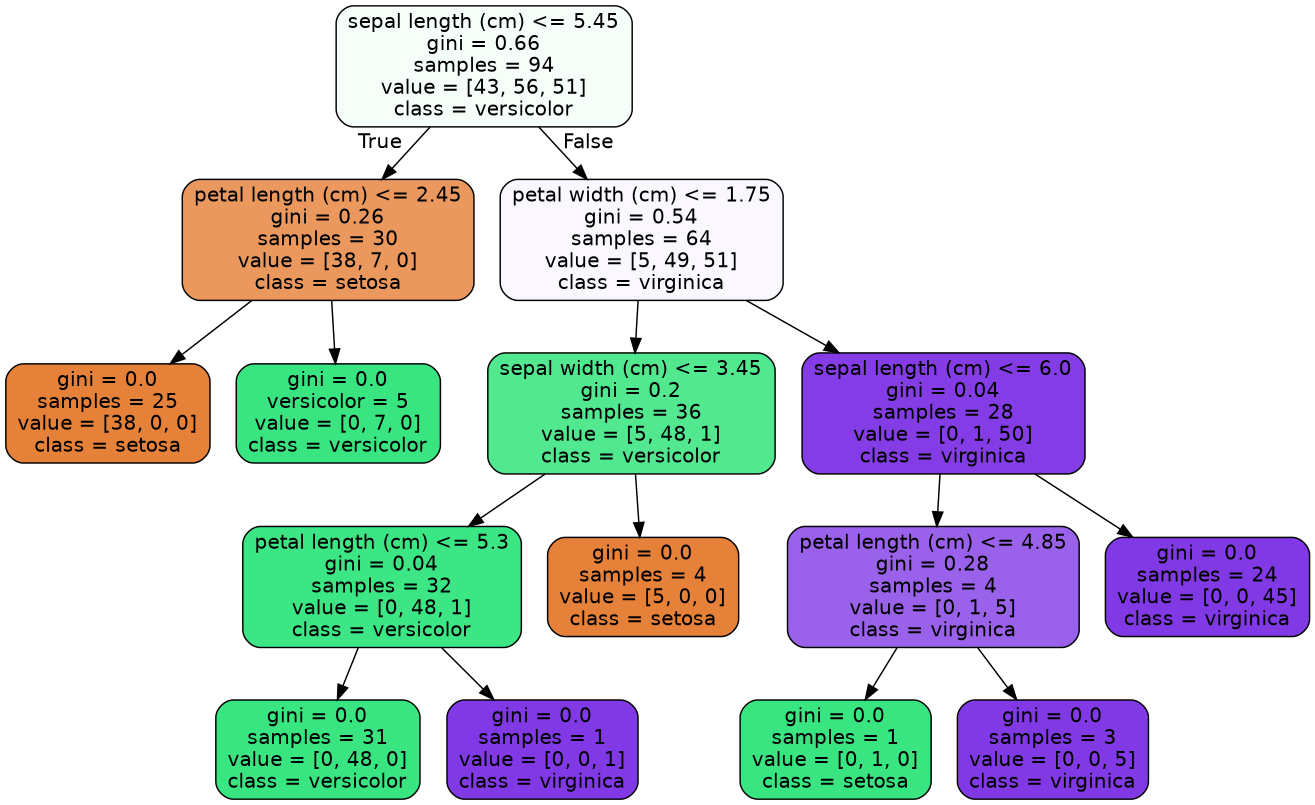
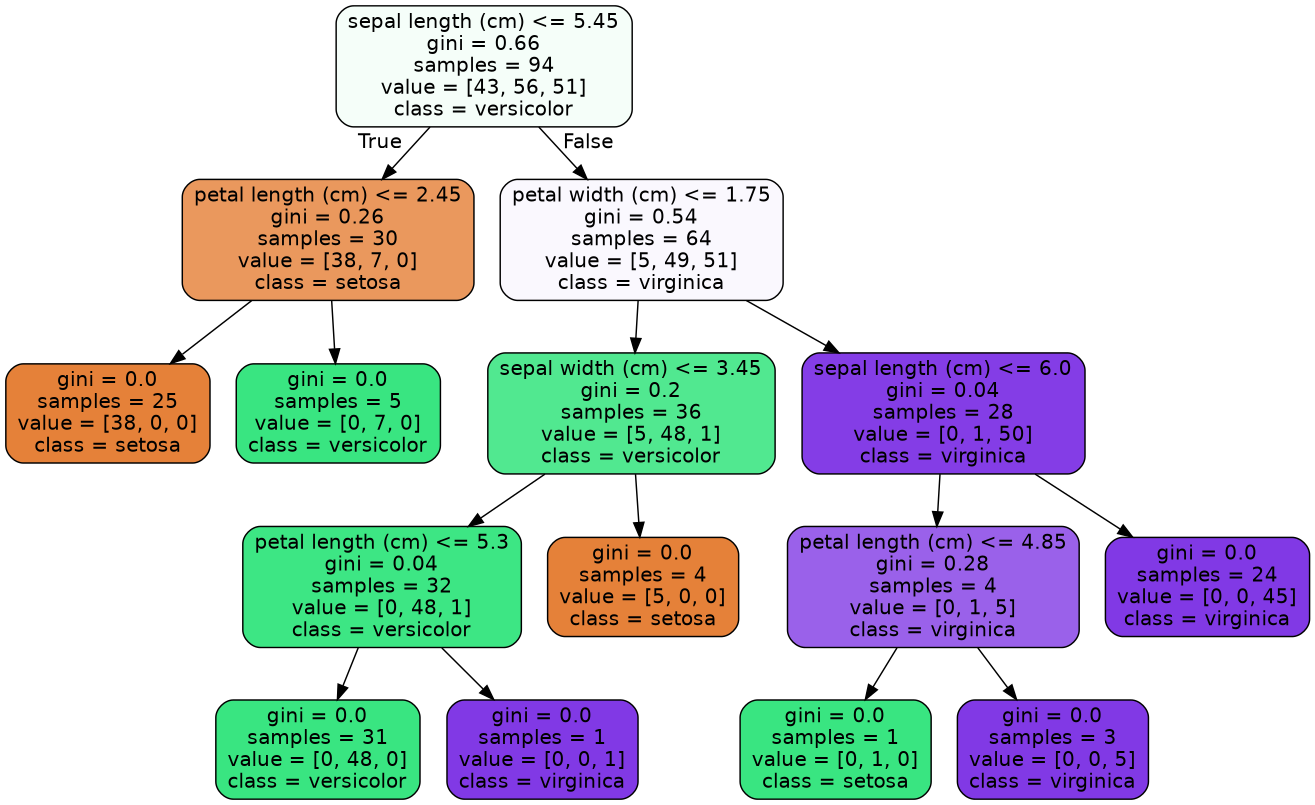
node "gini = 0.0 versicolor = 5 value = [0, 7, 0] class = versicolor": label "gini = 0.0 versicolor = 5 value = [0, 7, 0] class = versicolor" -> "gini = 0.0 samples = 5 value = [0, 7, 0] class = versicolor"
